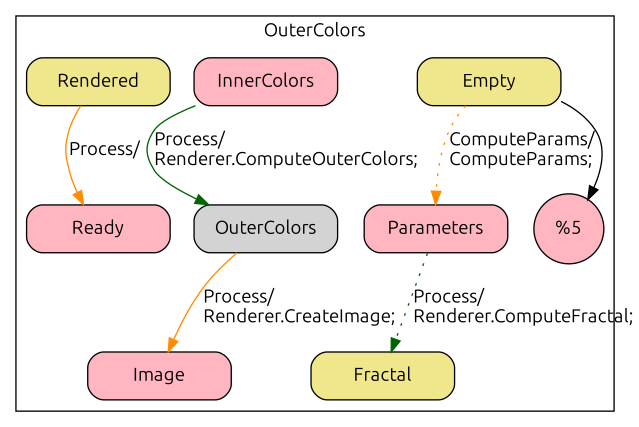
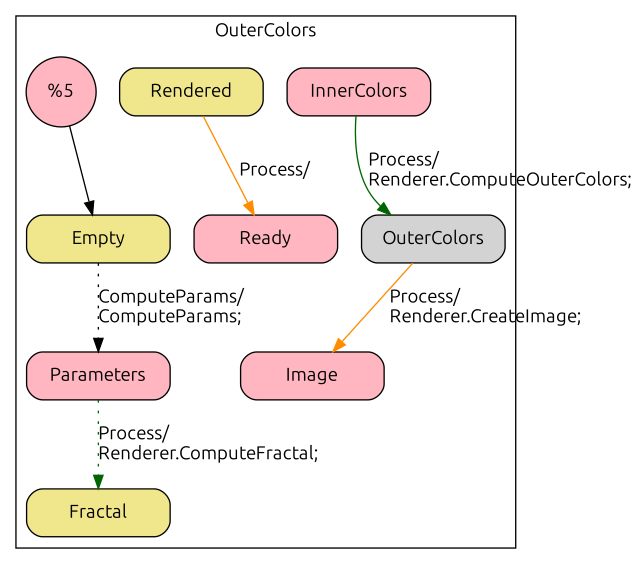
edge "Empty" -> "%5": reversed
edge "Empty" -> "Parameters": color darkorange -> black
